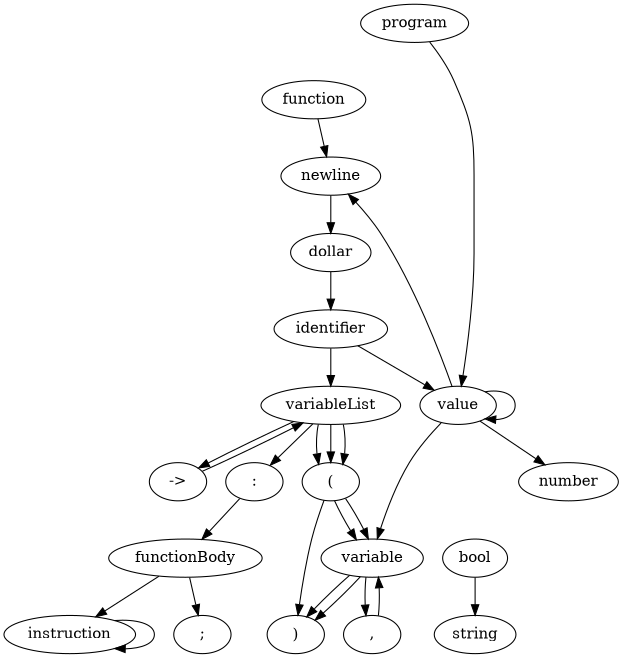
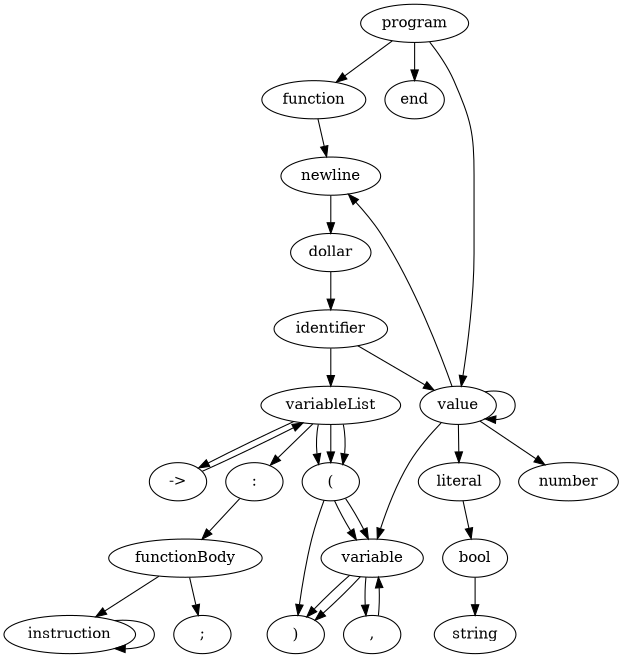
edge "program" -> "function": added
node "end": added
node "literal": added
